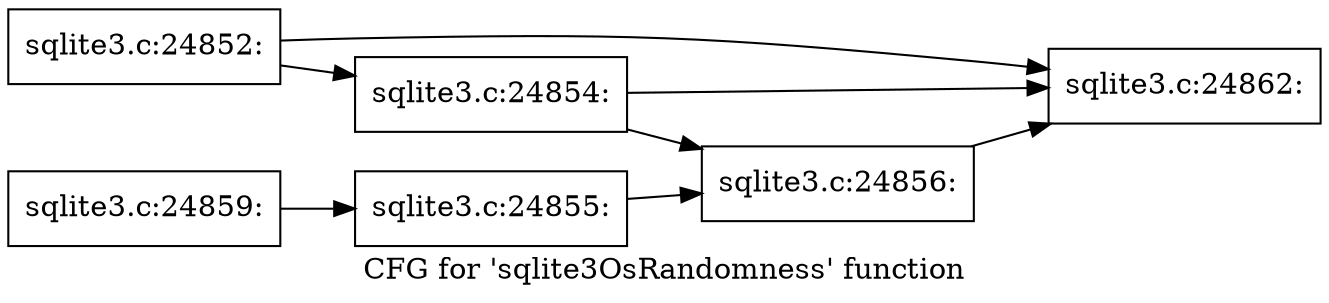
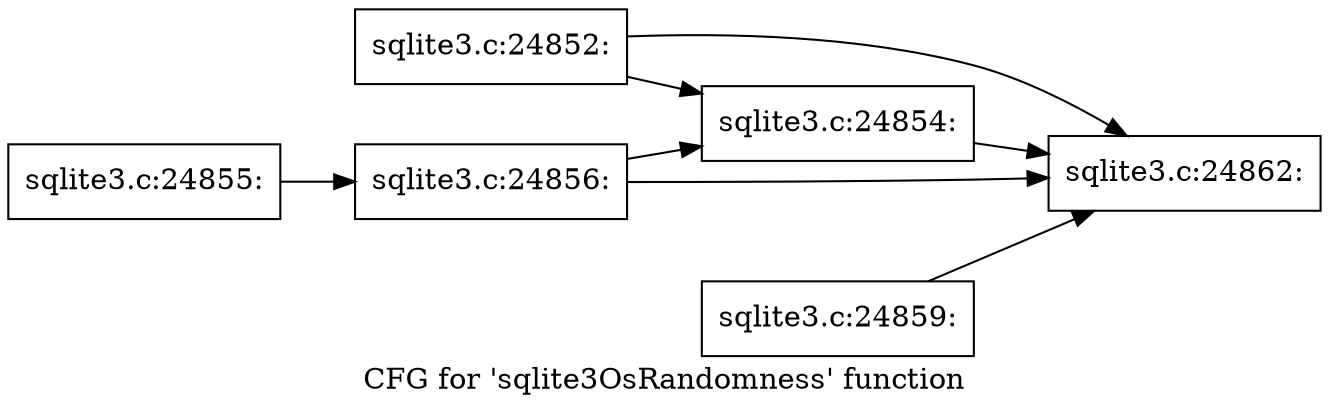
edge "sqlite3.c:24854:" -> "sqlite3.c:24856:": reversed
edge "sqlite3.c:24859:" -> "sqlite3.c:24855:": now "sqlite3.c:24859:" -> "sqlite3.c:24862:"
